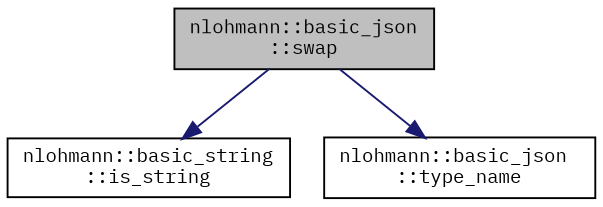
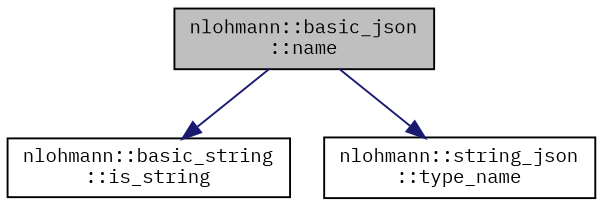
node "nlohmann::basic_json ::swap": label "nlohmann::basic_json ::swap" -> "nlohmann::basic_json ::name"
node "nlohmann::basic_json ::type_name": label "nlohmann::basic_json ::type_name" -> "nlohmann::string_json ::type_name"
